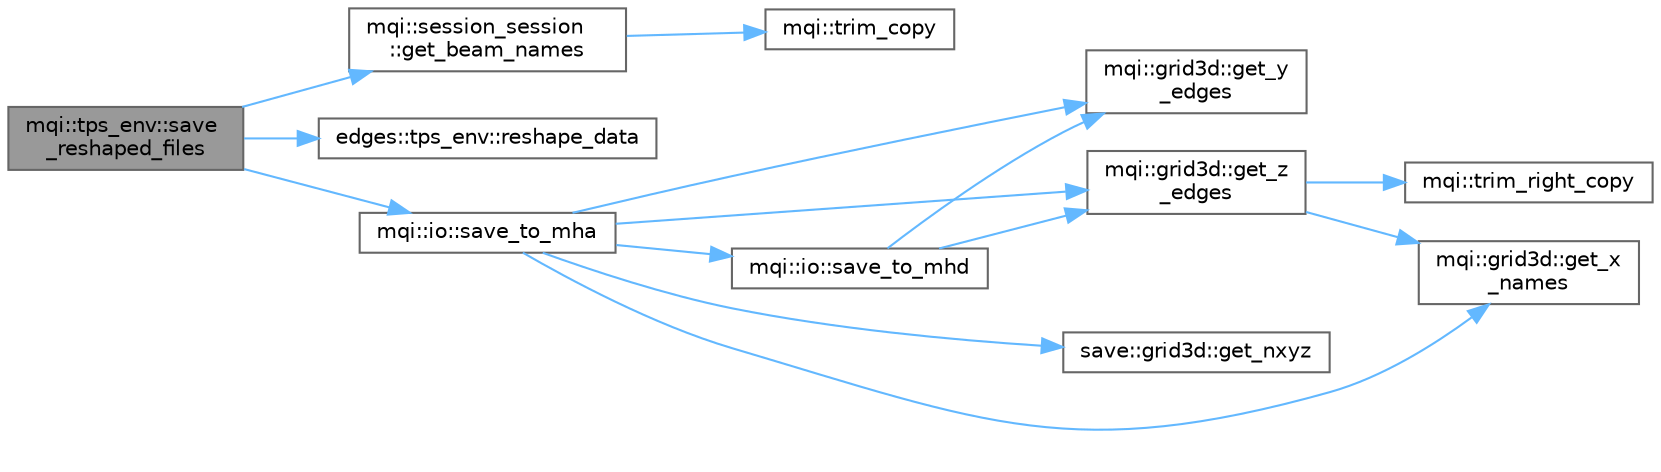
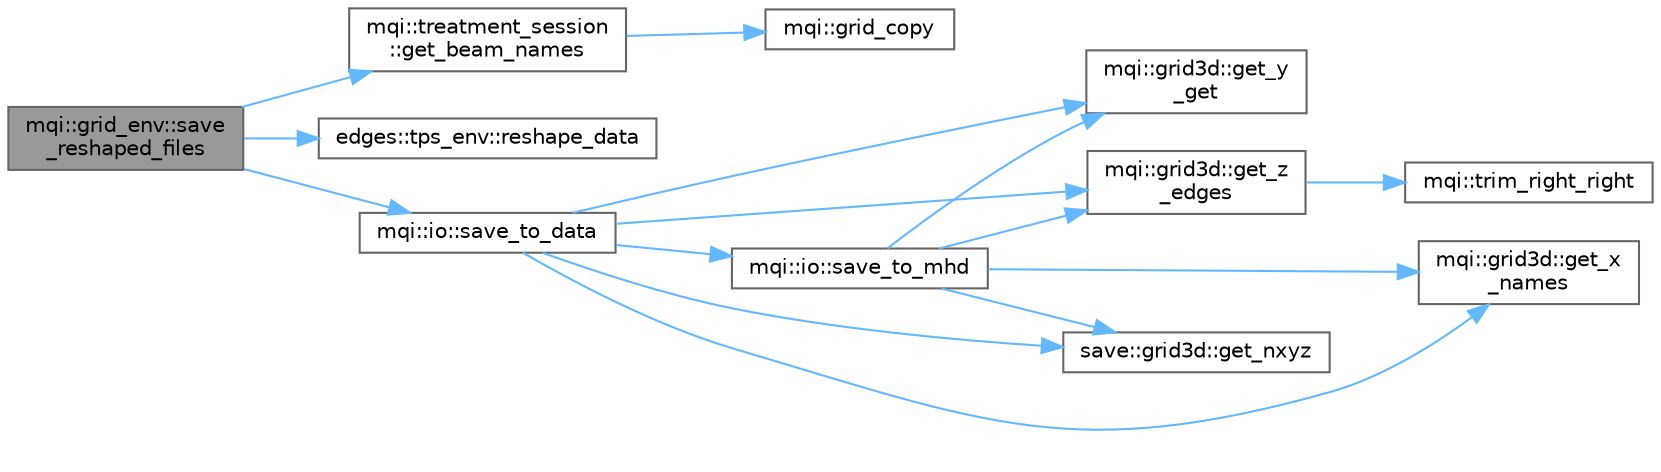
node "mqi::trim_copy": label "mqi::trim_copy" -> "mqi::grid_copy"
node "mqi::session_session ::get_beam_names": label "mqi::session_session ::get_beam_names" -> "mqi::treatment_session ::get_beam_names"
node "mqi::grid3d::get_y _edges": label "mqi::grid3d::get_y _edges" -> "mqi::grid3d::get_y _get"
node "mqi::tps_env::save _reshaped_files": label "mqi::tps_env::save _reshaped_files" -> "mqi::grid_env::save _reshaped_files"
node "mqi::trim_right_copy": label "mqi::trim_right_copy" -> "mqi::trim_right_right"
edge "mqi::grid3d::get_z _edges" -> "mqi::grid3d::get_x _names": now "mqi::io::save_to_mhd" -> "mqi::grid3d::get_x _names"
node "mqi::io::save_to_mha": label "mqi::io::save_to_mha" -> "mqi::io::save_to_data"
edge "mqi::io::save_to_mhd" -> "save::grid3d::get_nxyz": added
